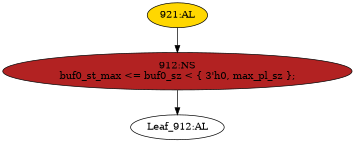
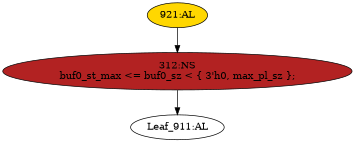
node "912:NS buf0_st_max <= buf0_sz < { 3'h0, max_pl_sz };": label "912:NS buf0_st_max <= buf0_sz < { 3'h0, max_pl_sz };" -> "312:NS buf0_st_max <= buf0_sz < { 3'h0, max_pl_sz };"
node "Leaf_912:AL": label "Leaf_912:AL" -> "Leaf_911:AL"
